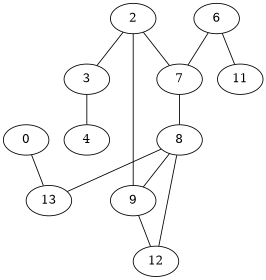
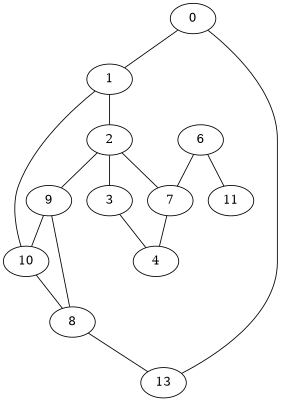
node "1": added
edge "7" -- "8": now "7" -- "4"
node "12": label "12" -> "10"
